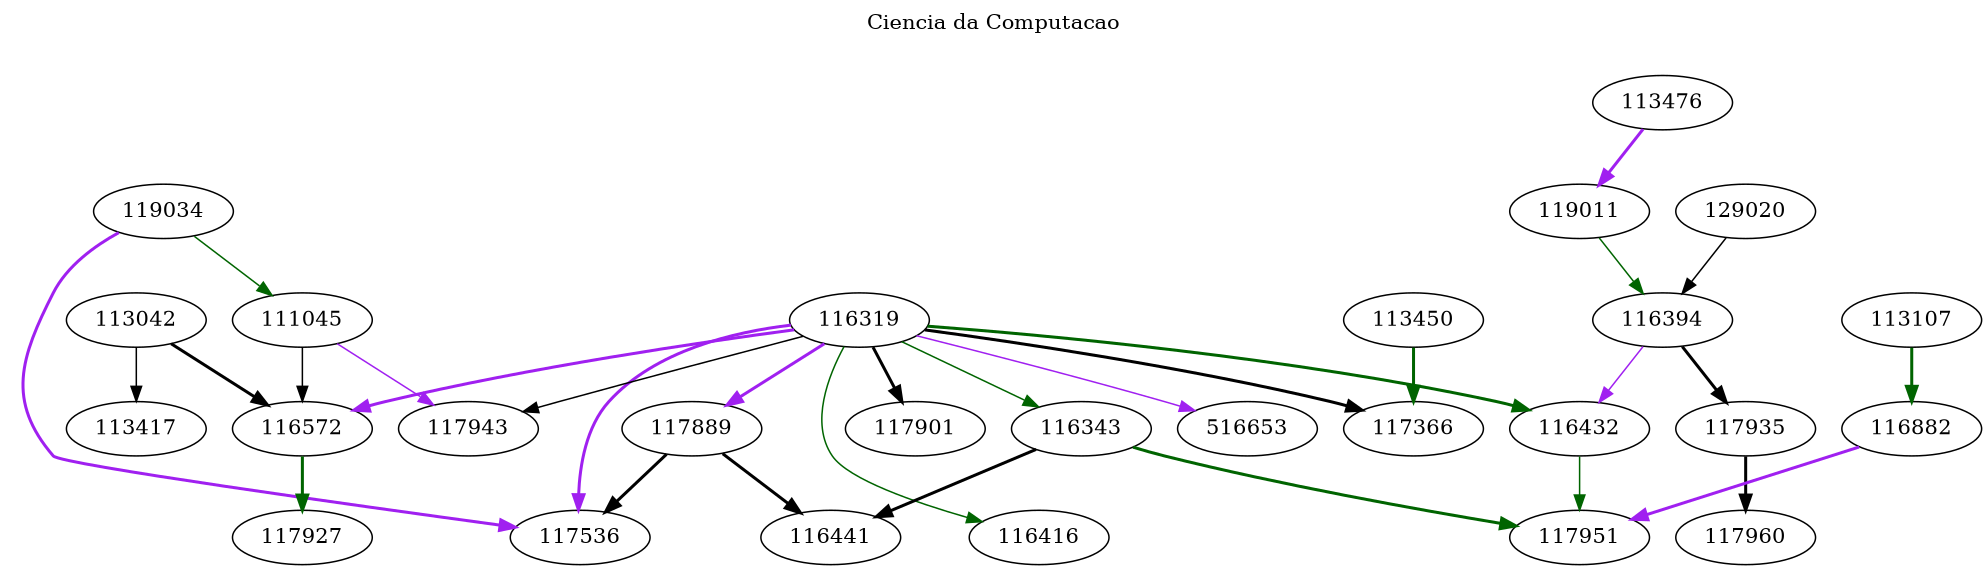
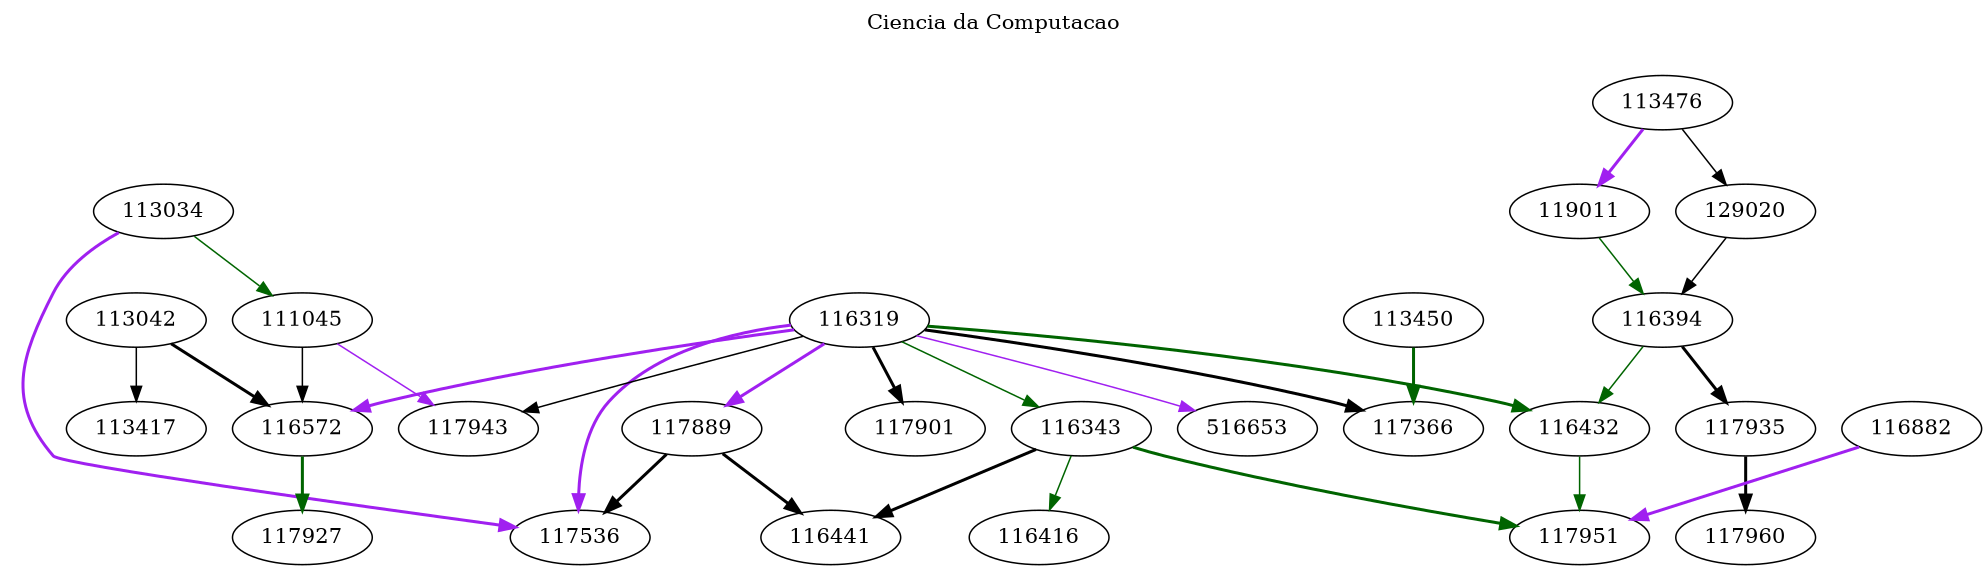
edge "113476" -> "129020": added
node "119034": label "119034" -> "113034"
node "113107": removed
edge "116394" -> "116432": color purple -> darkgreen
edge "116319" -> "116416": now "116343" -> "116416"
